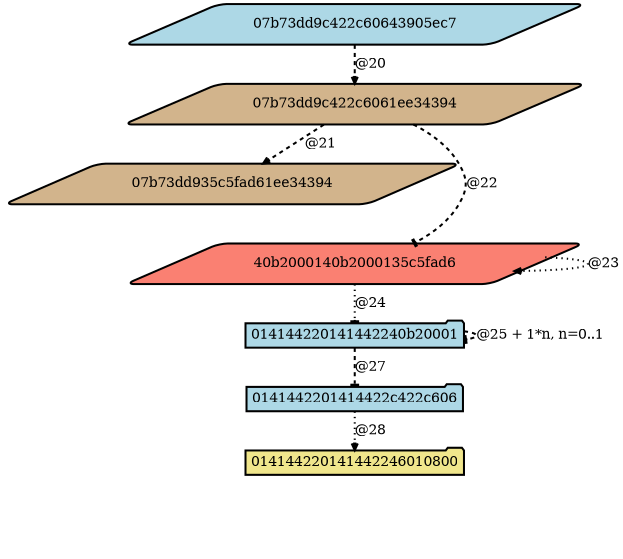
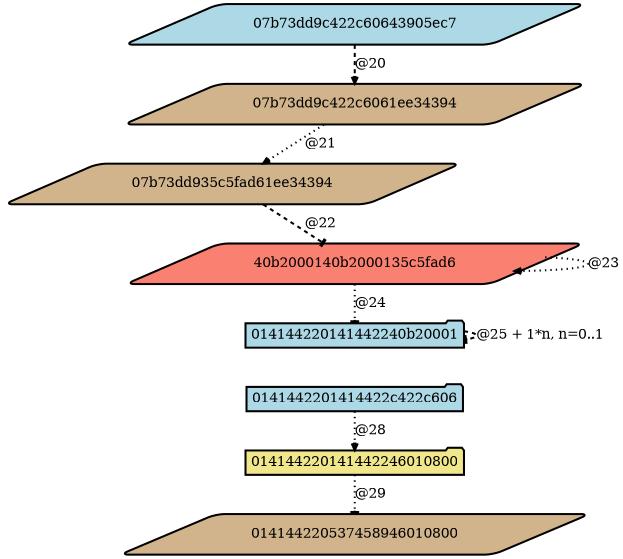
edge "07b73dd9c422c6061ee34394" -> "07b73dd935c5fad61ee34394": style dashed -> dotted
edge "07b73dd9c422c6061ee34394" -> "40b2000140b2000135c5fad6": now "07b73dd935c5fad61ee34394" -> "40b2000140b2000135c5fad6"
edge "014144220141442240b20001" -> "0141442201414422c422c606": removed, label "@27"
node "014144220537458946010800": added
